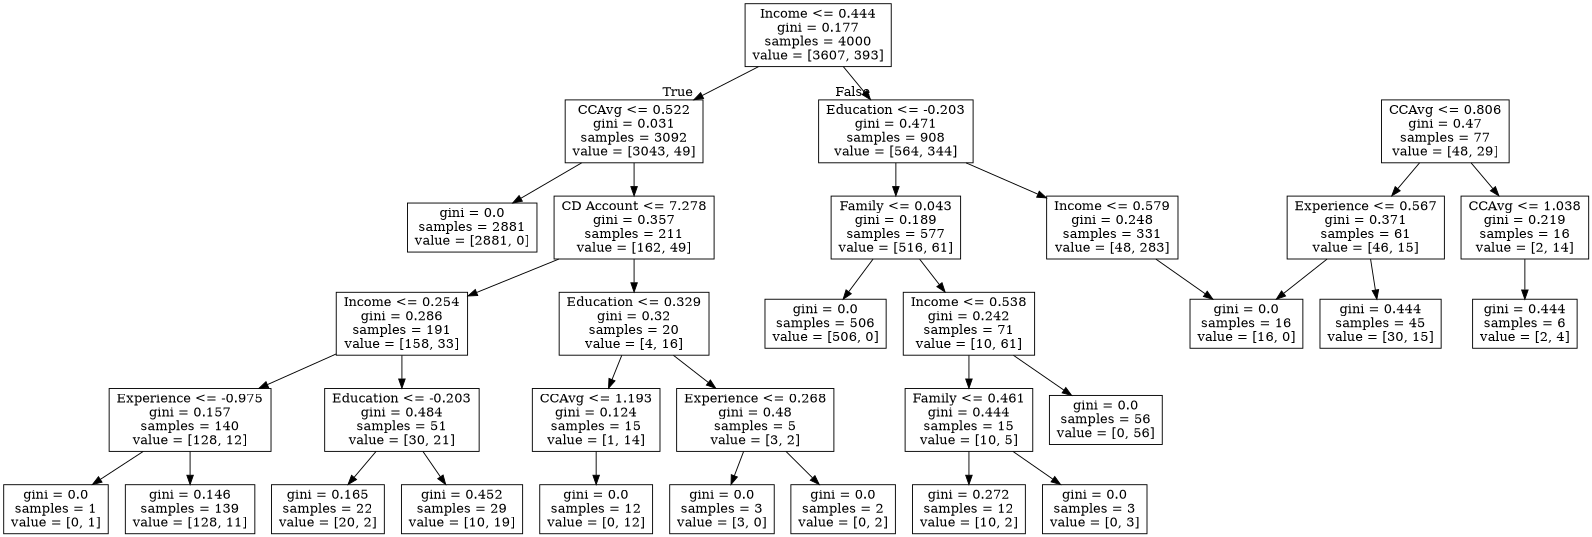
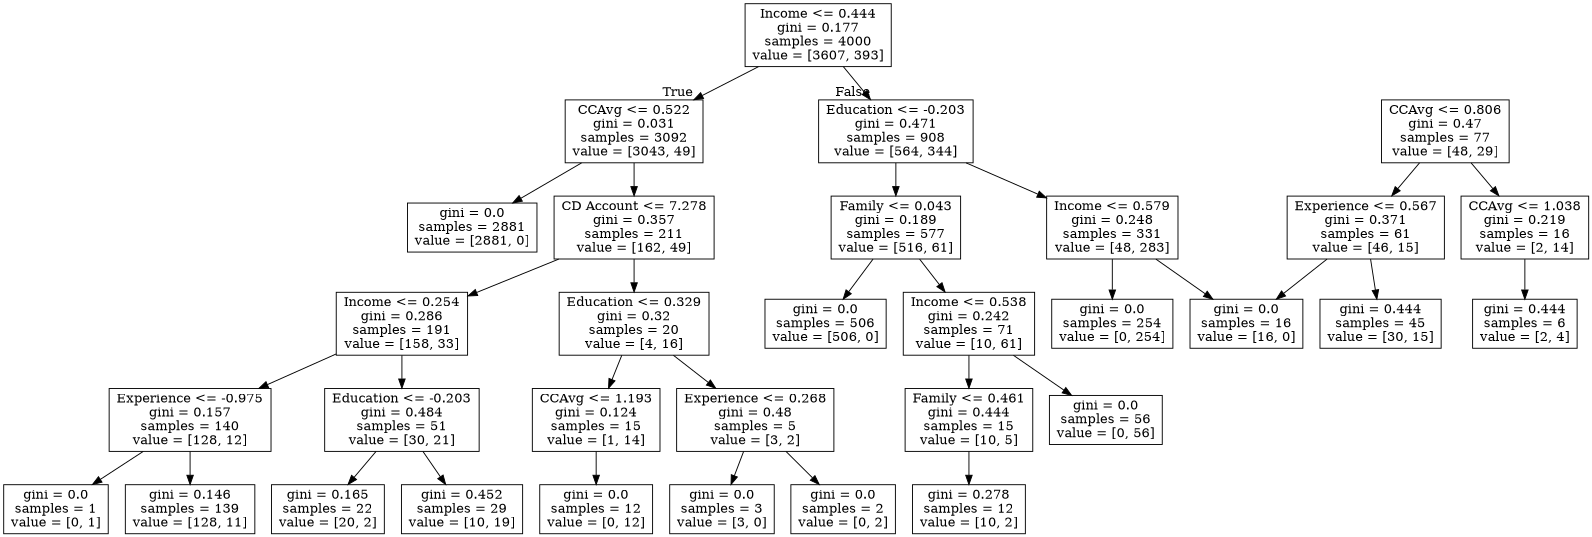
node "gini = 0.0 samples = 254 value = [0, 254]": added
node "gini = 0.272 samples = 12 value = [10, 2]": label "gini = 0.272 samples = 12 value = [10, 2]" -> "gini = 0.278 samples = 12 value = [10, 2]"
node "gini = 0.0 samples = 3 value = [0, 3]": removed
